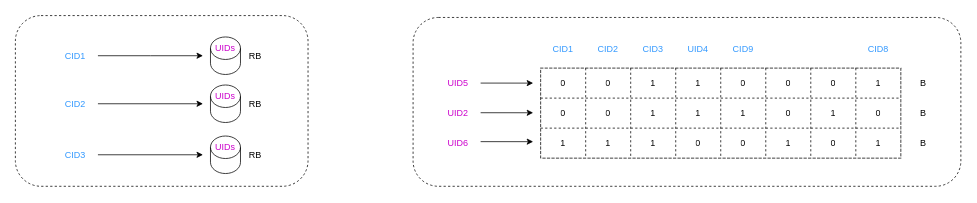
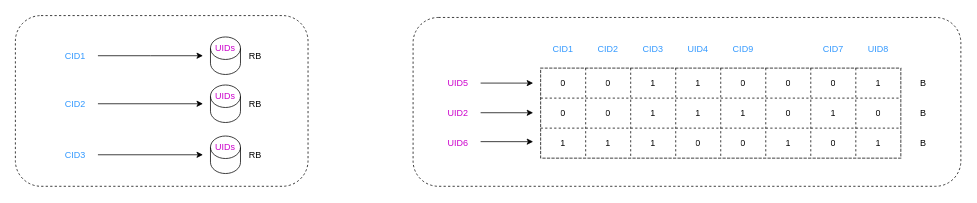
node "CID7": added
node "CID8": label "CID8" -> "UID8"
